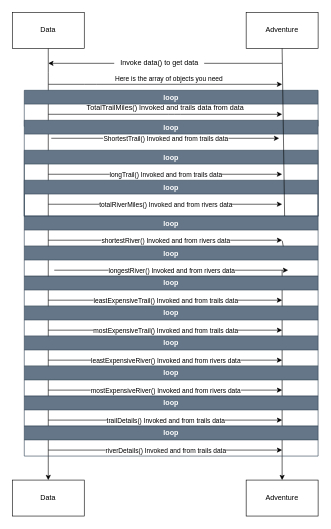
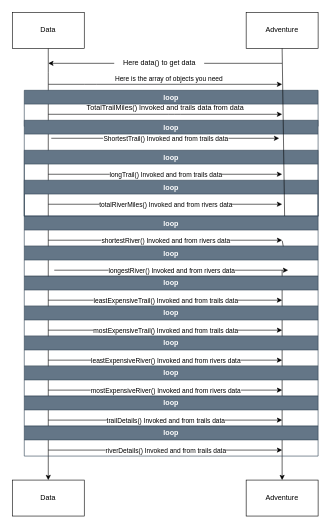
node "Invoke data() to get data": label "Invoke data() to get data" -> "Here data() to get data"
